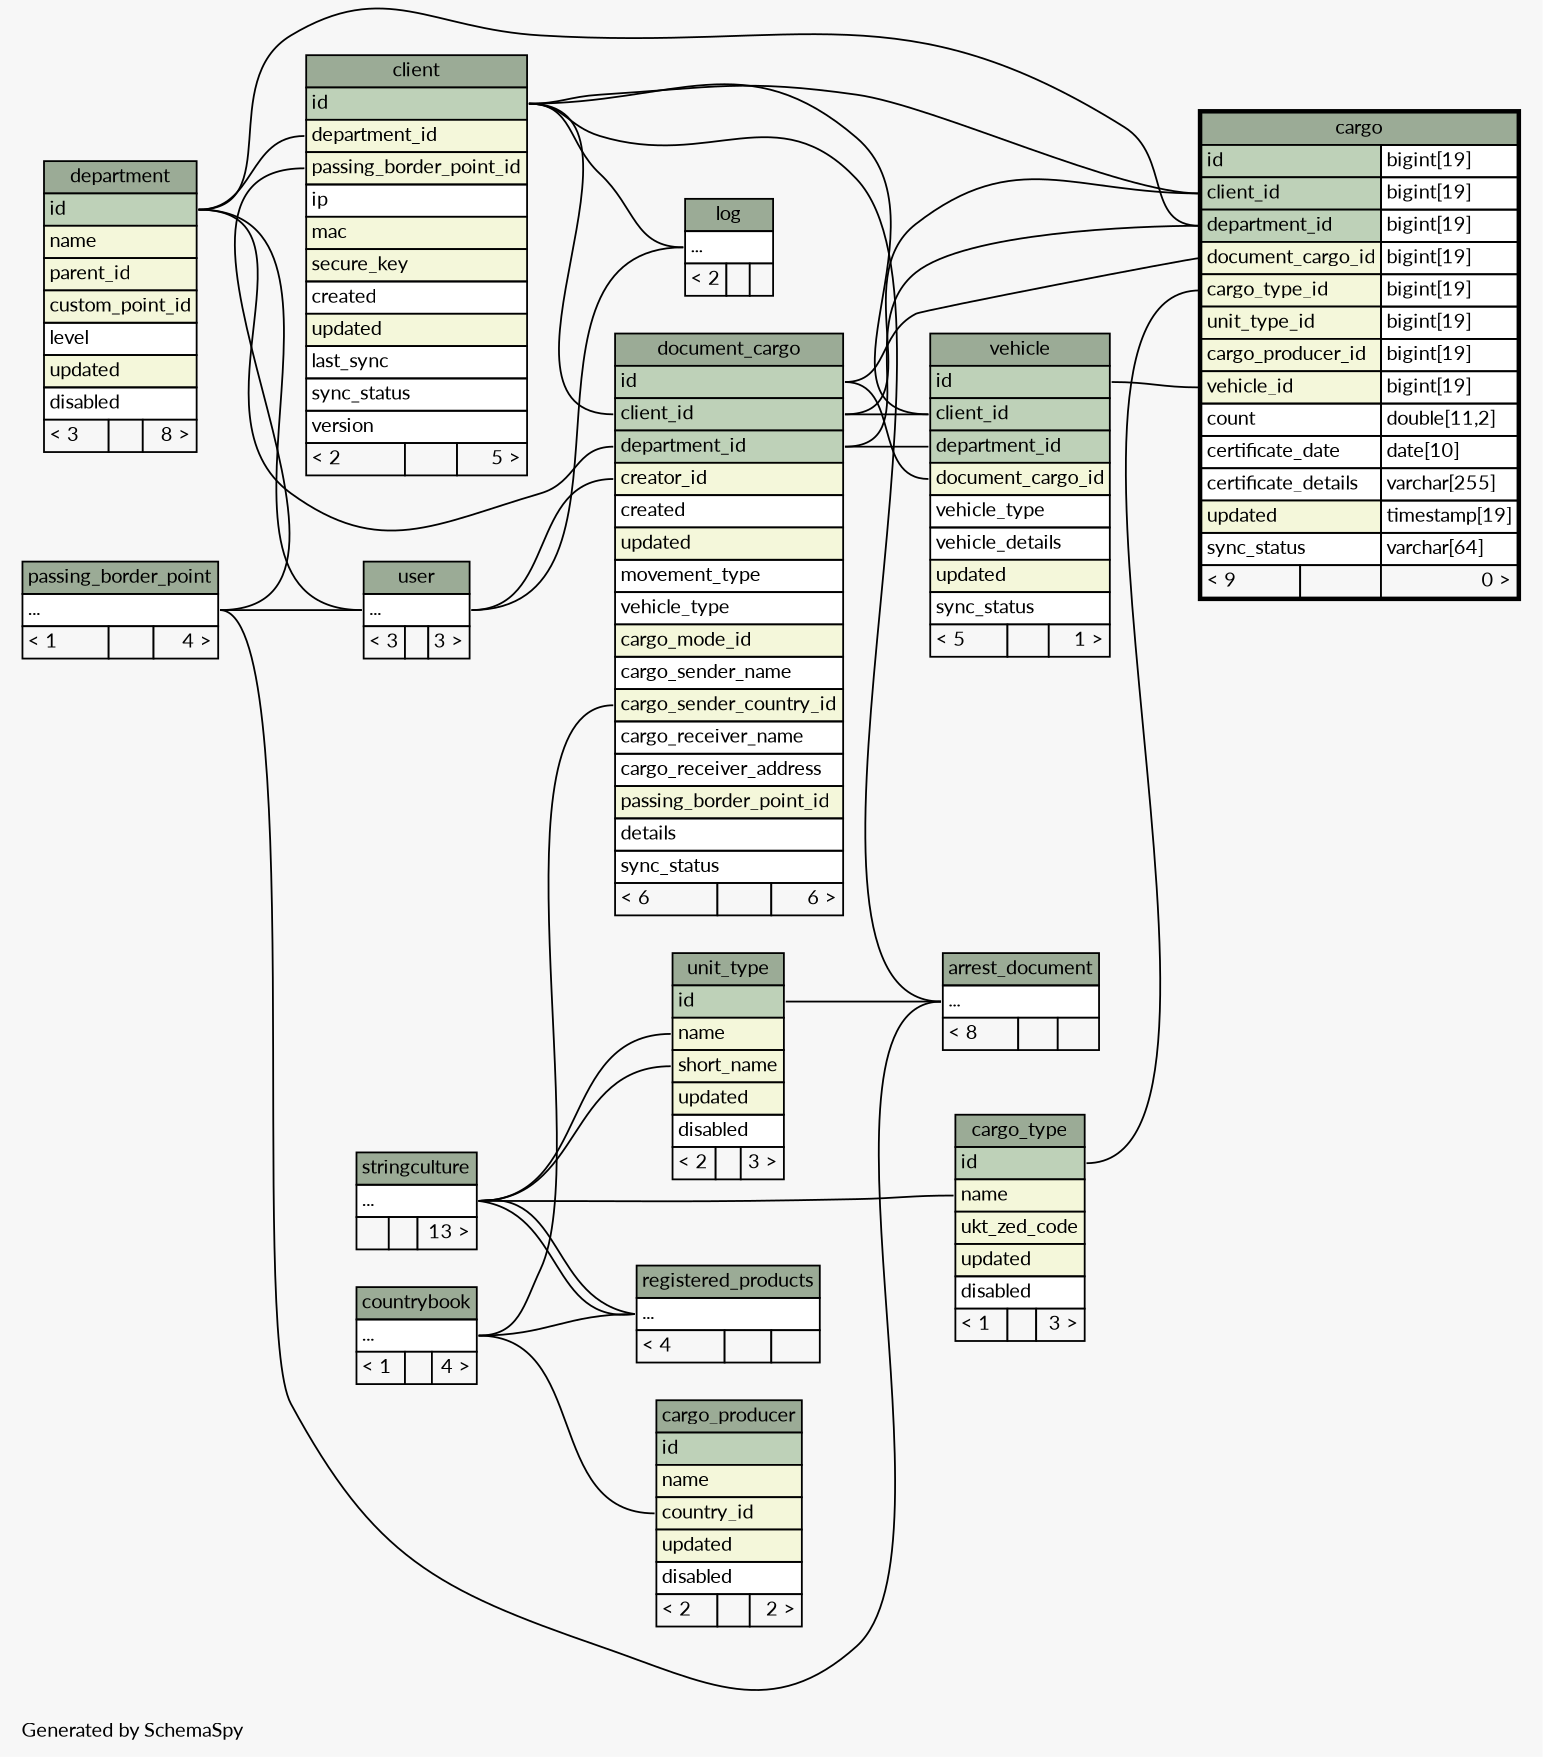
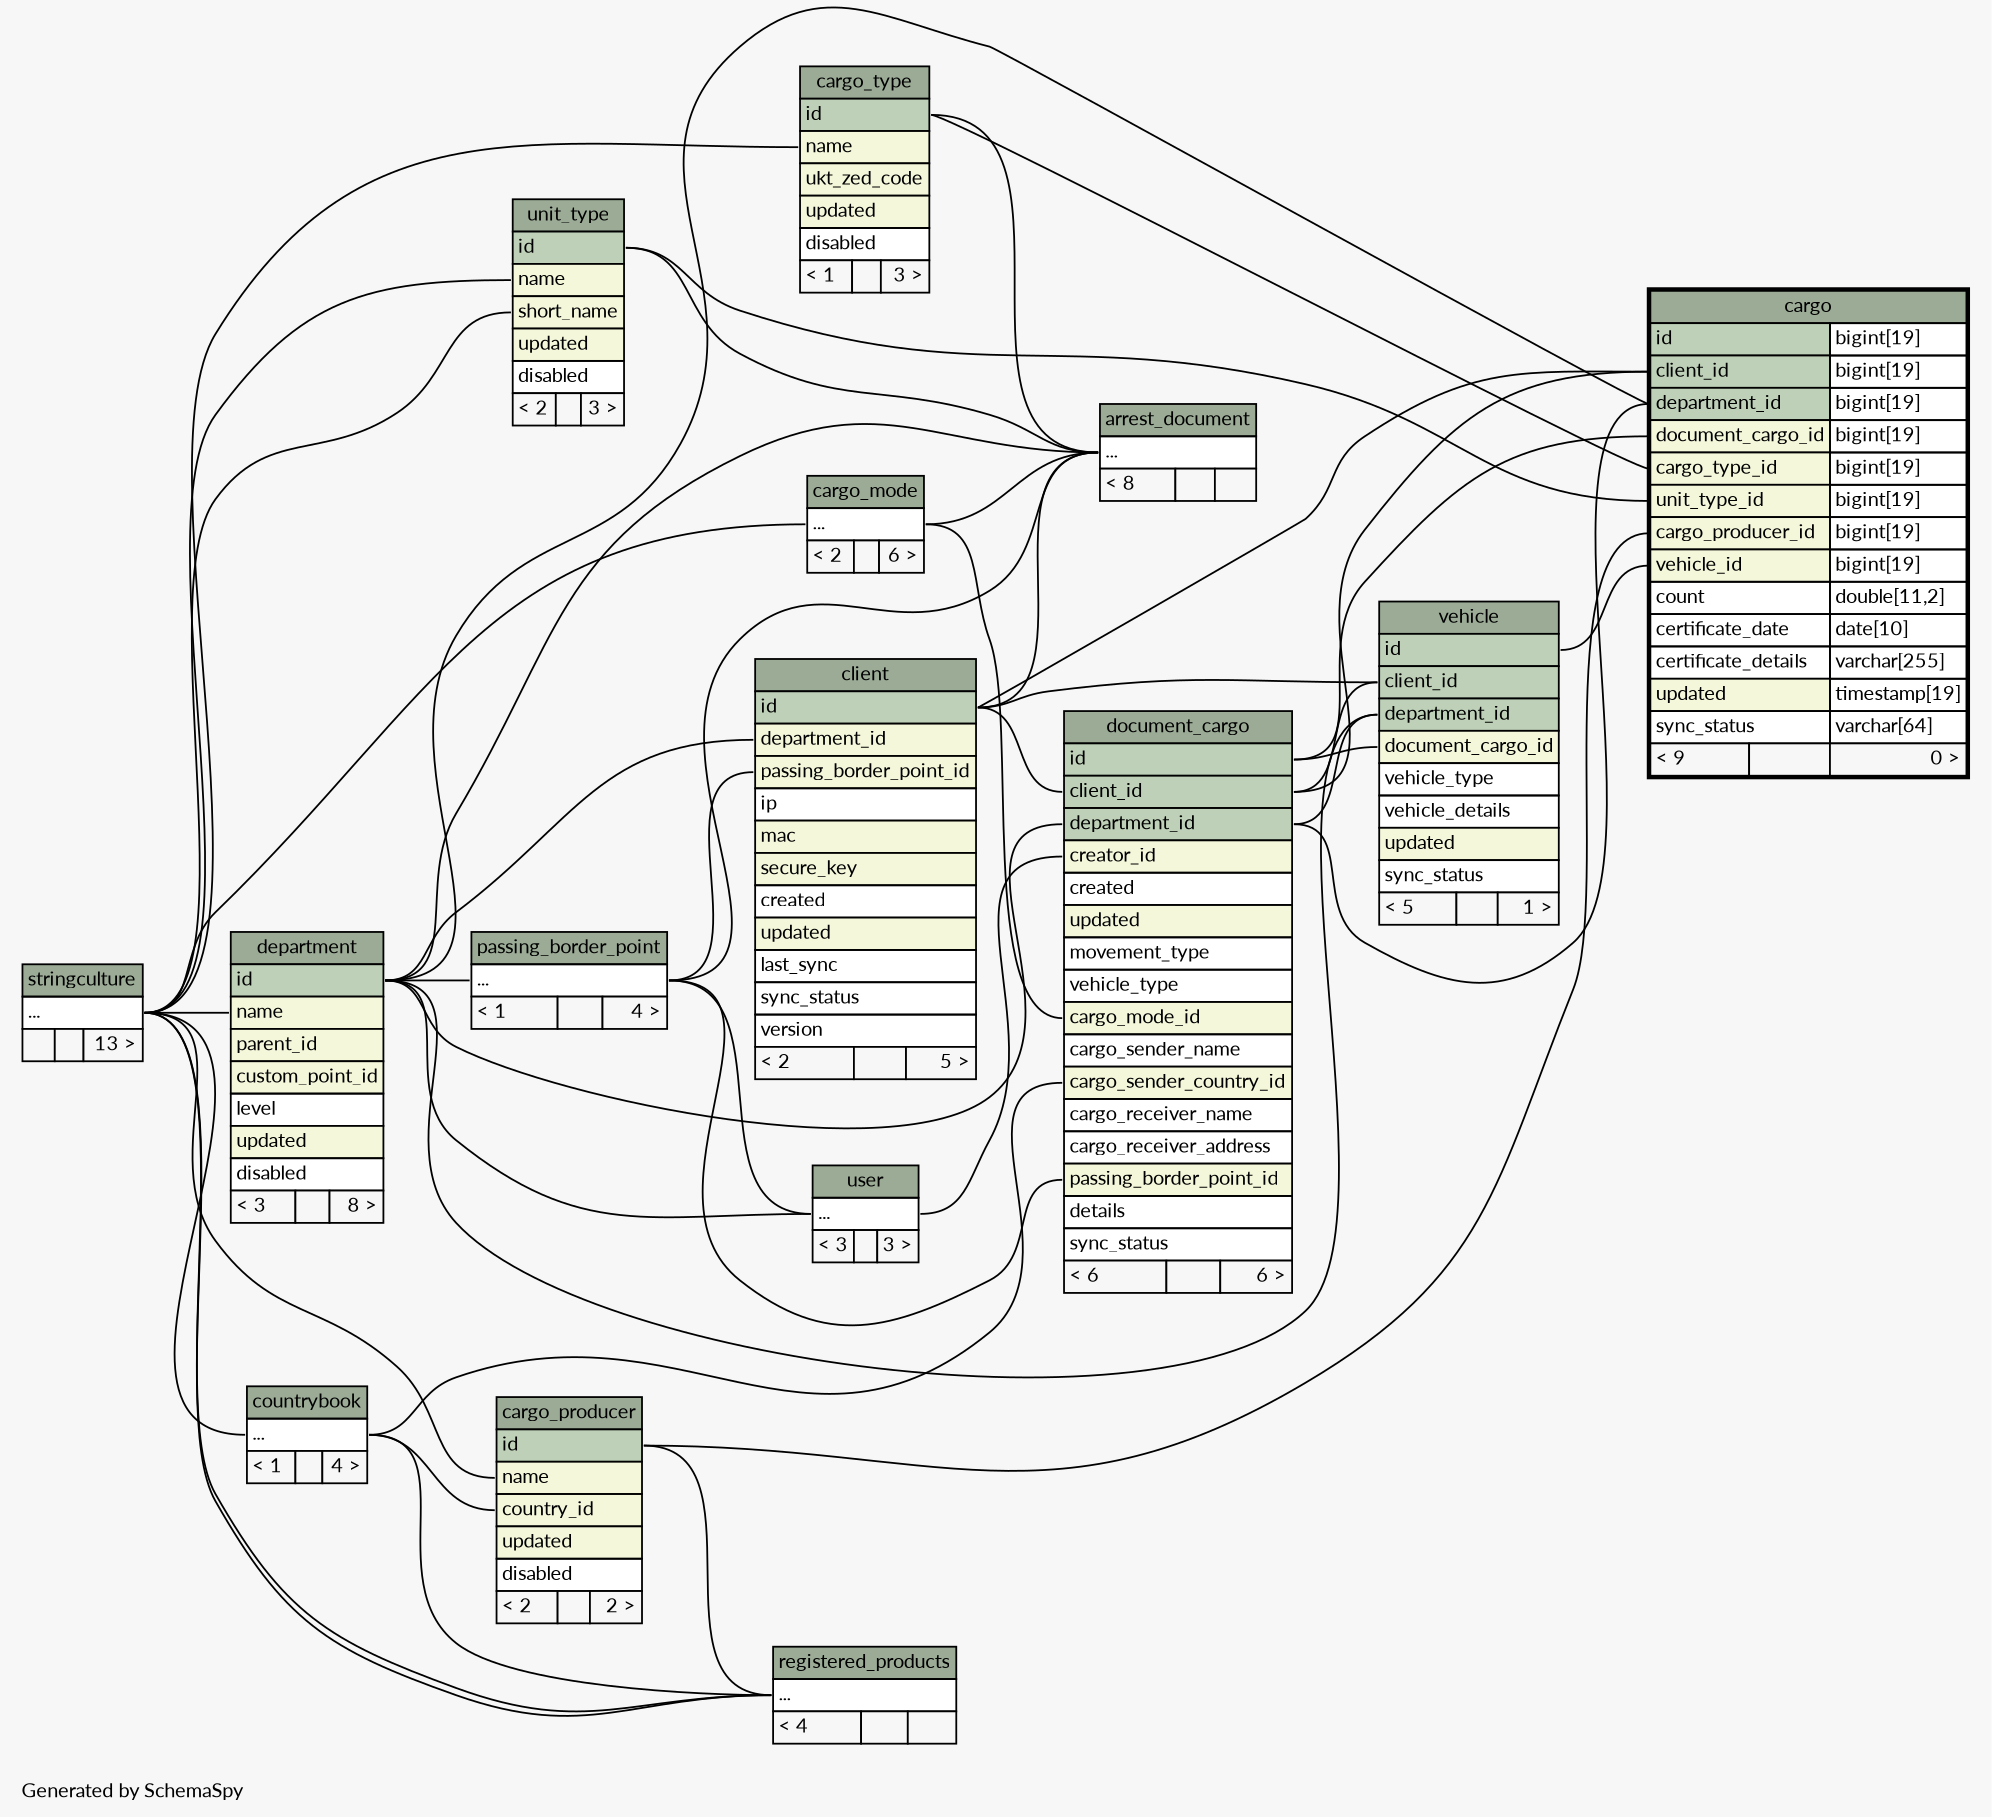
node "log": removed
edge "cargo_type" -- "arrest_document": added
edge "unit_type" -- "cargo": added
node "cargo_mode": added
edge "arrest_document" -- "department": added
edge "passing_border_point" -- "department": added
edge "stringculture" -- "department": added
edge "stringculture" -- "countrybook": added
edge "stringculture" -- "cargo_producer": added
edge "cargo" -- "cargo_producer": added
edge "passing_border_point" -- "document_cargo": added
edge "vehicle" -- "department": added
edge "cargo_producer" -- "registered_products": added
